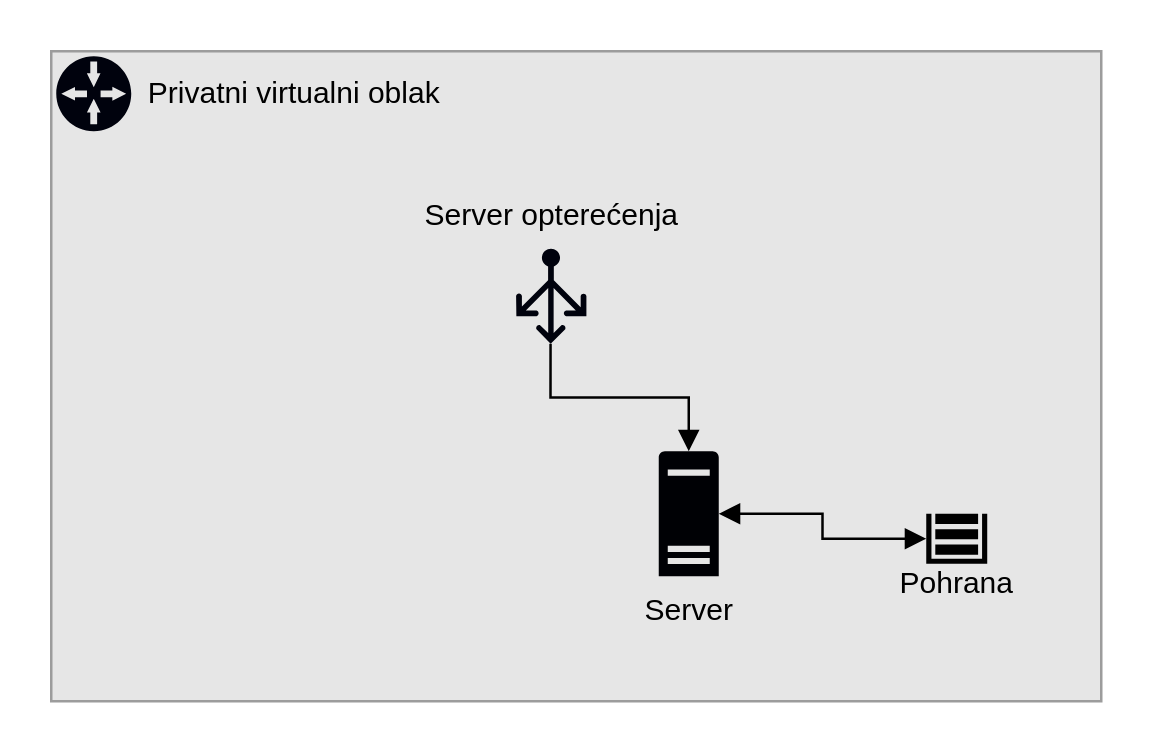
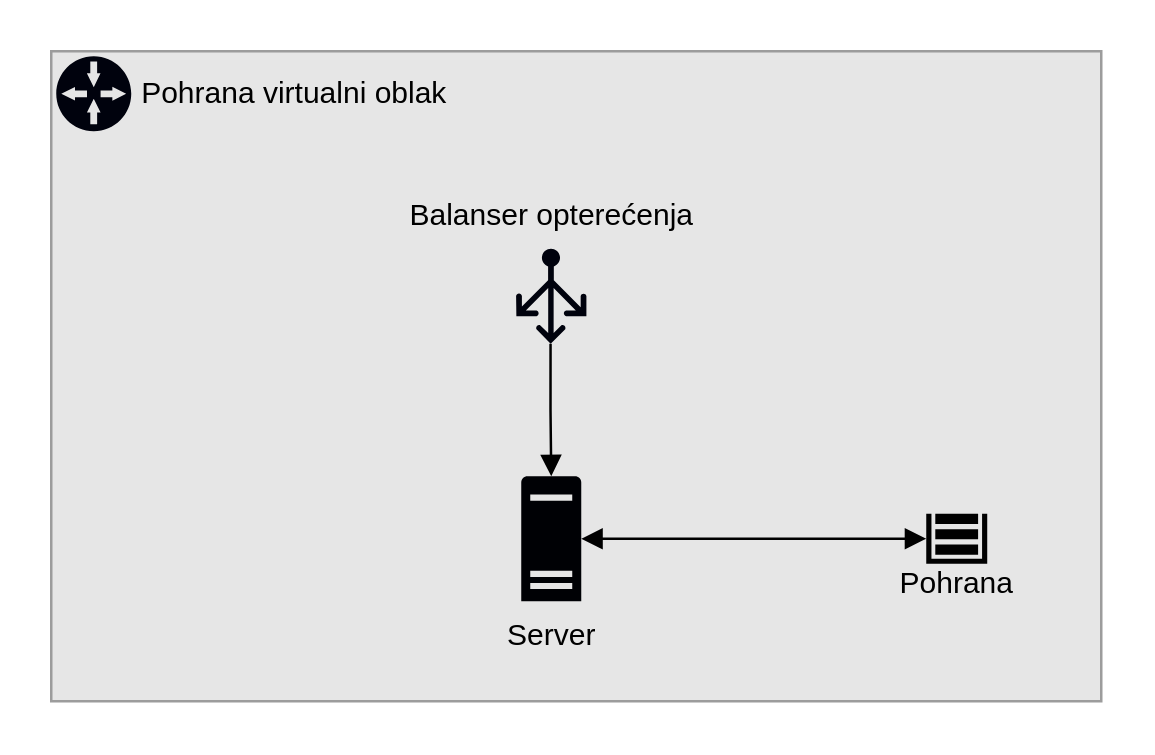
node "Privatni virtualni oblak": label "Privatni virtualni oblak" -> "Pohrana virtualni oblak"
node "Server opterećenja": label "Server opterećenja" -> "Balanser opterećenja"
node "Server": moved (689, 514) -> (551, 539)
